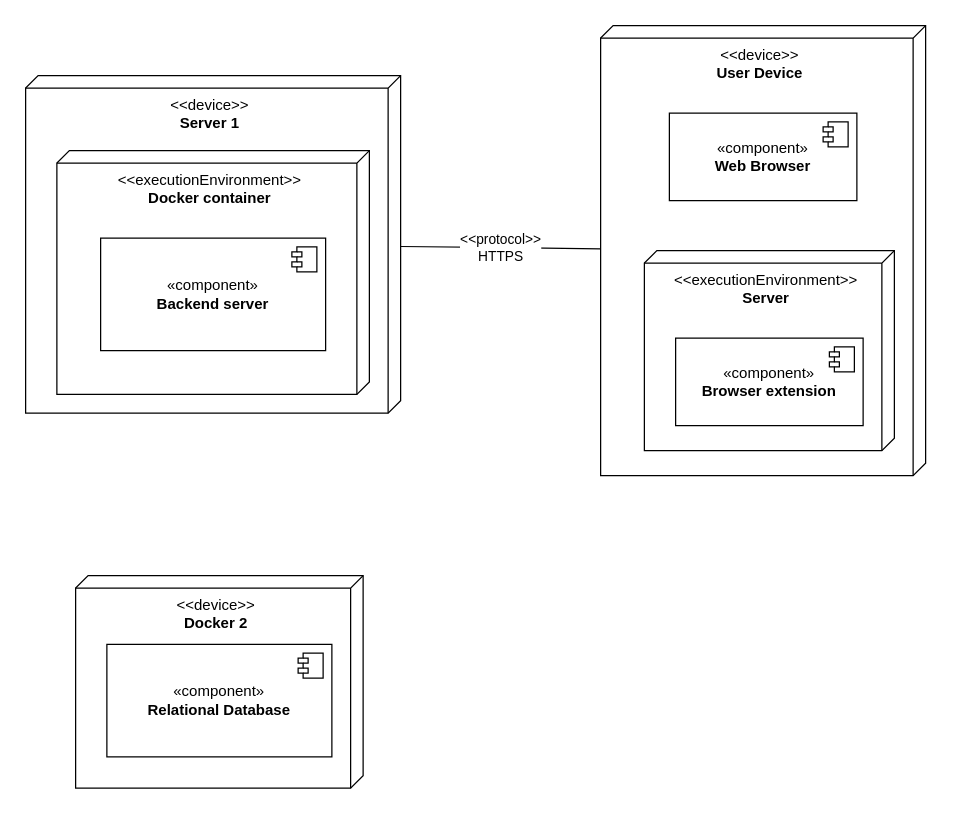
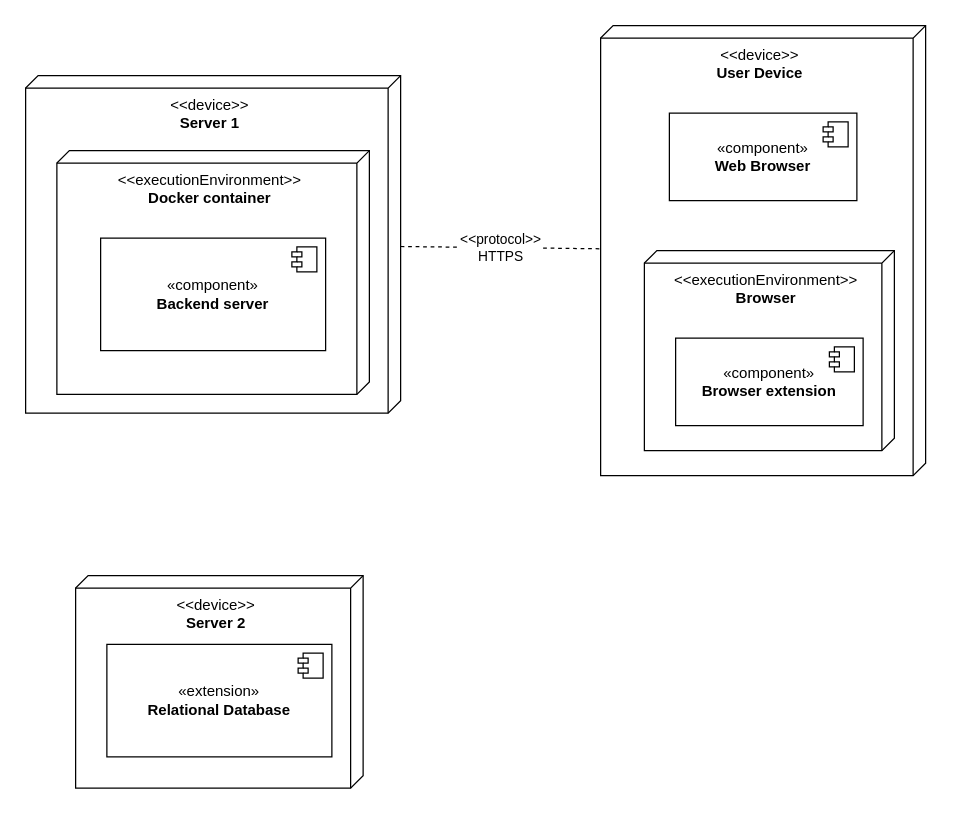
edge "<<device>> Server 1" -- "<<device>> User Device": style solid -> dashed
node "<<executionEnvironment>> Server": label "<<executionEnvironment>> Server" -> "<<executionEnvironment>> Browser"
node "<<device>> Docker 2": label "<<device>> Docker 2" -> "<<device>> Server 2"
node "«component» Relational Database": label "«component» Relational Database" -> "«extension» Relational Database"
